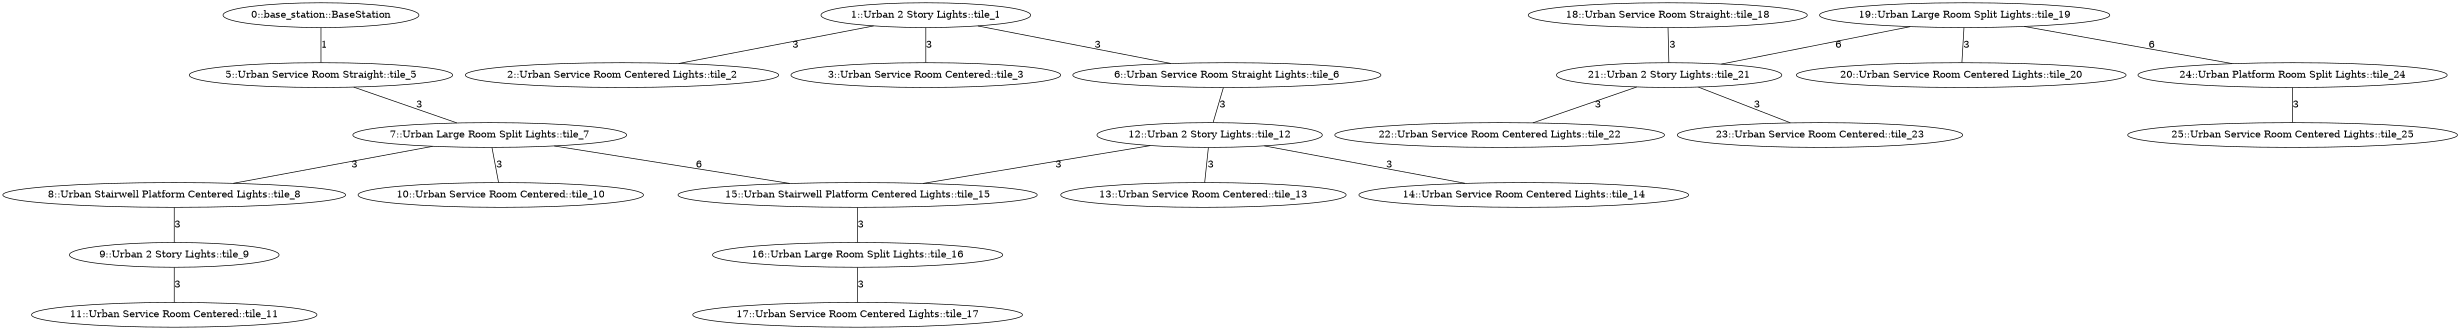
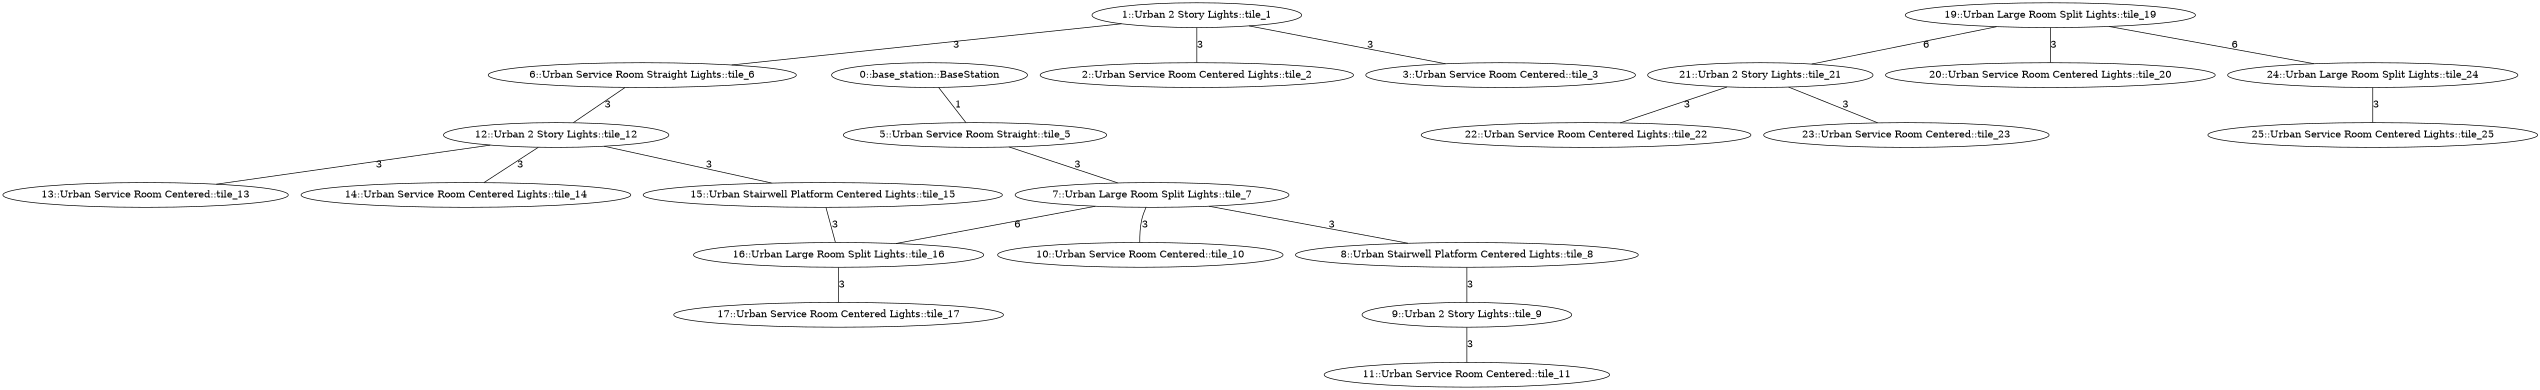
node "18::Urban Service Room Straight::tile_18": removed
node "24::Urban Platform Room Split Lights::tile_24": label "24::Urban Platform Room Split Lights::tile_24" -> "24::Urban Large Room Split Lights::tile_24"
edge "7::Urban Large Room Split Lights::tile_7" -- "15::Urban Stairwell Platform Centered Lights::tile_15": now "7::Urban Large Room Split Lights::tile_7" -- "16::Urban Large Room Split Lights::tile_16"
